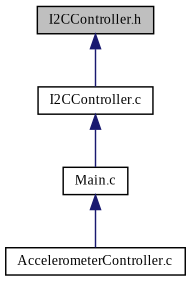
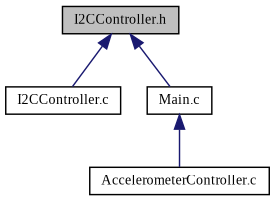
edge "Main.c" -> "I2CController.c": now "Main.c" -> "I2CController.h"
